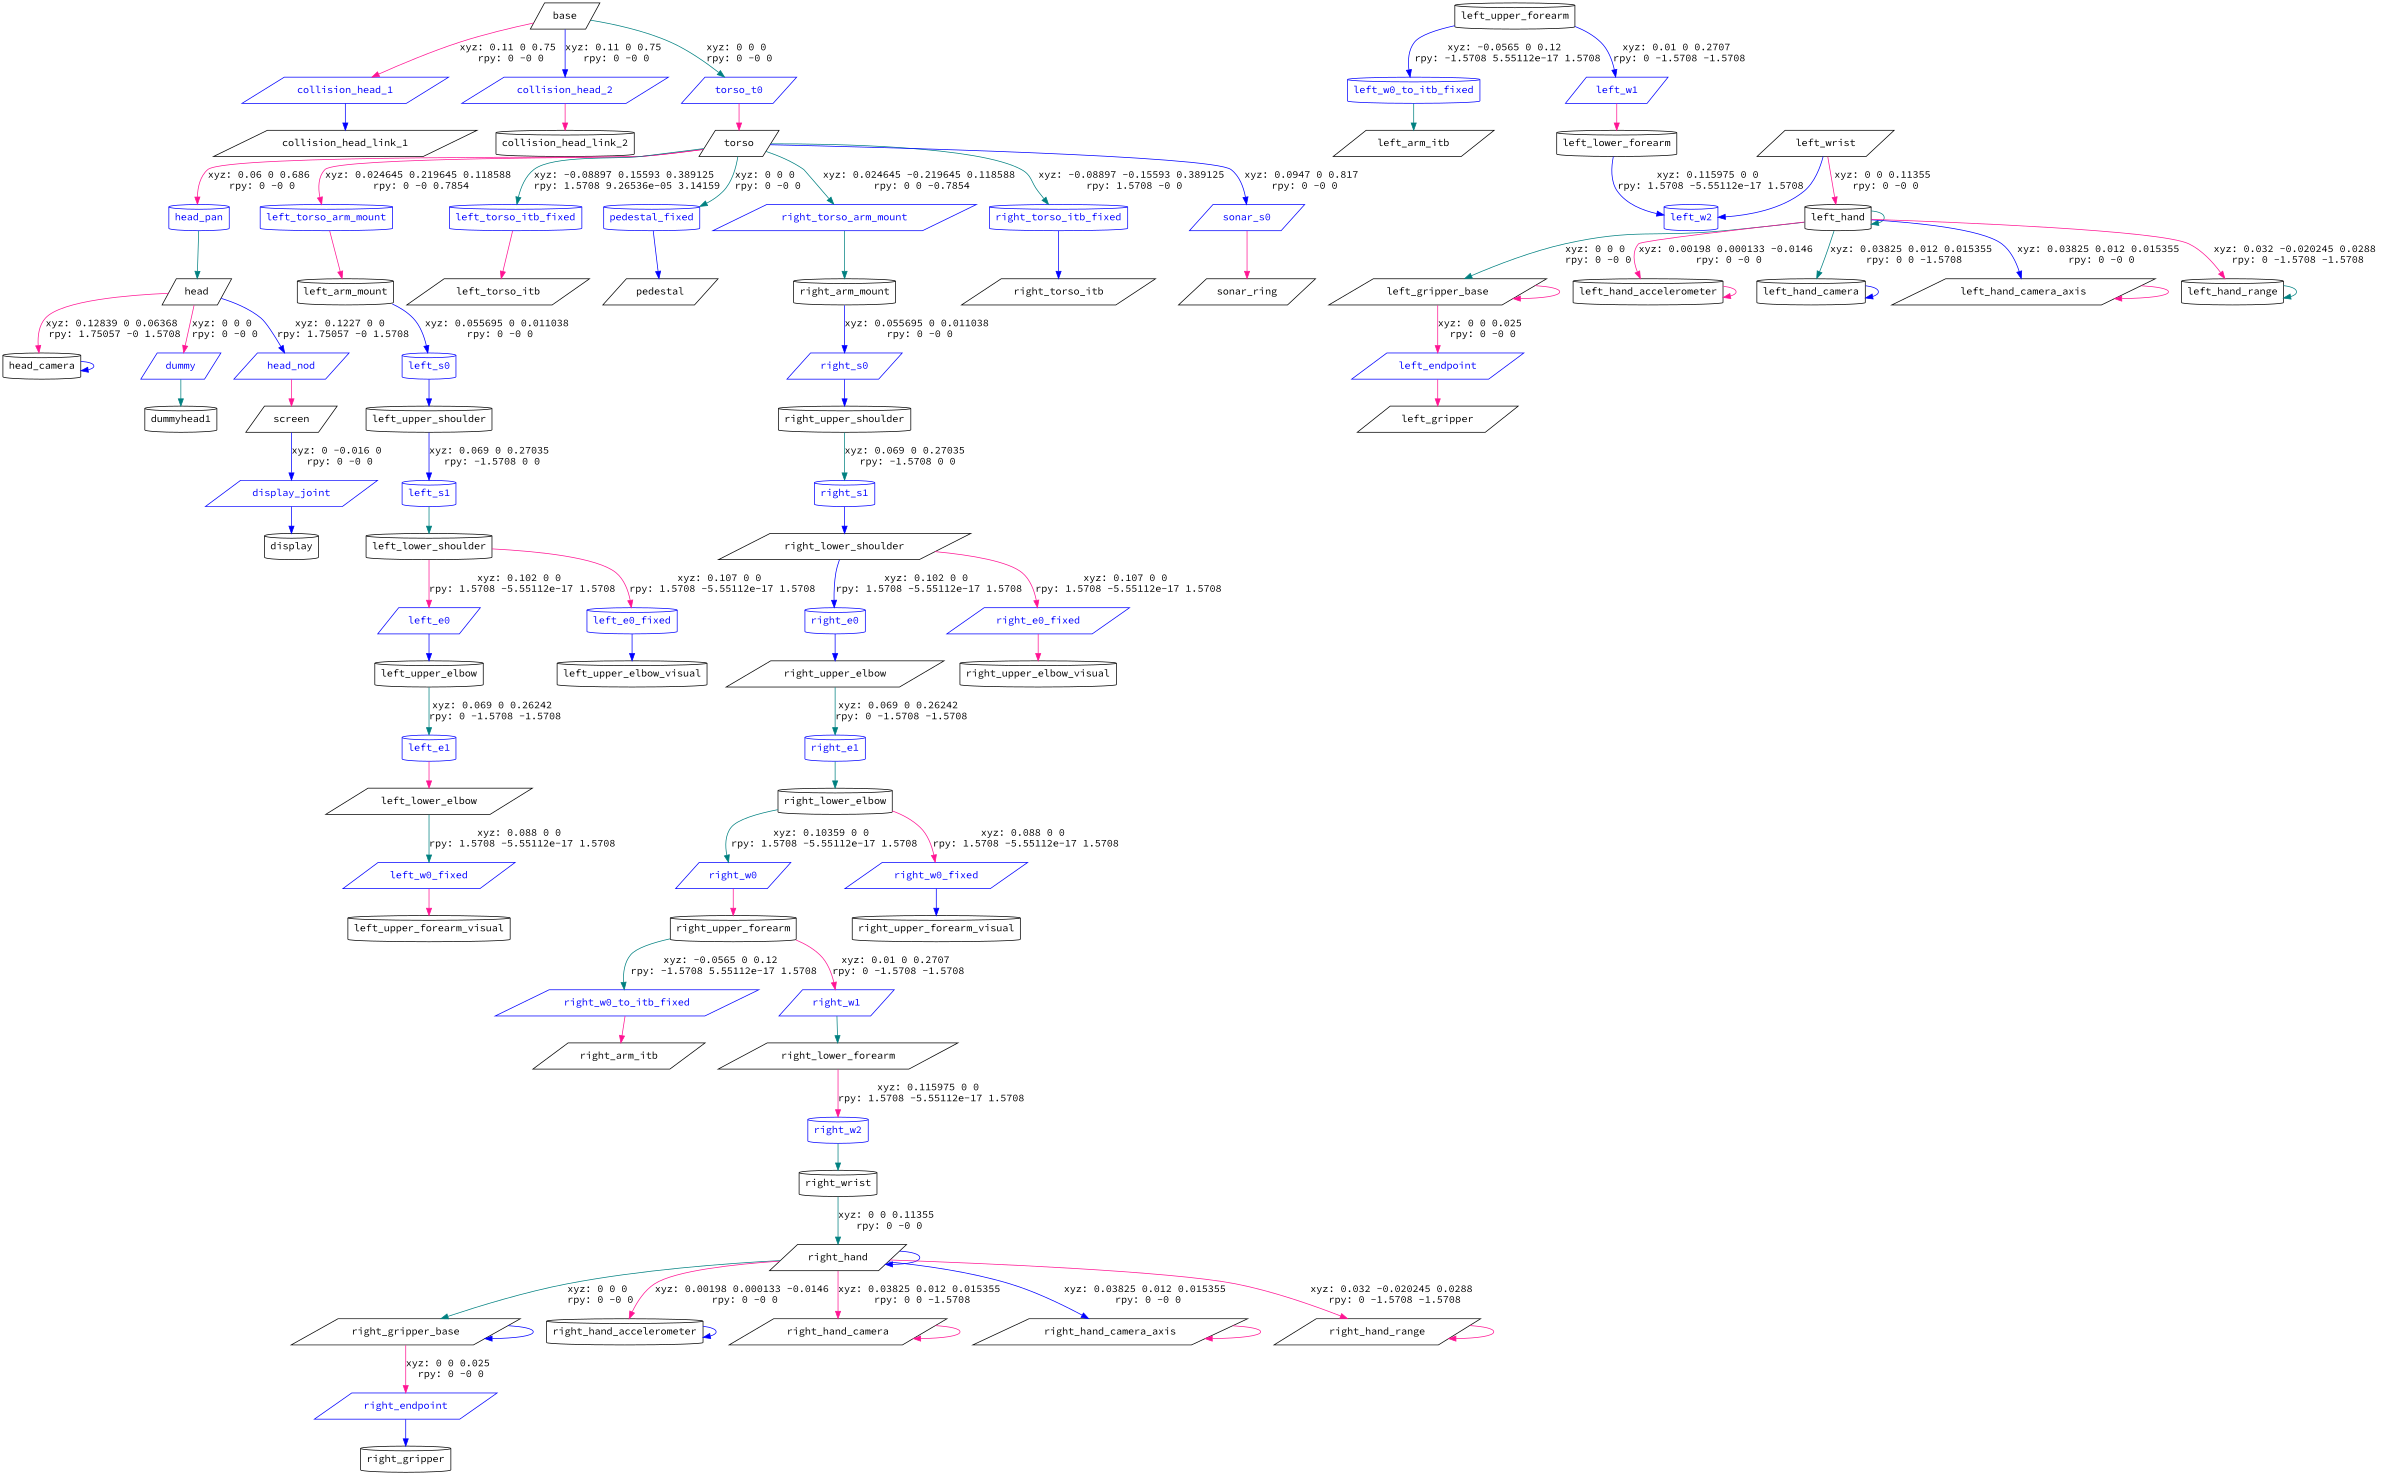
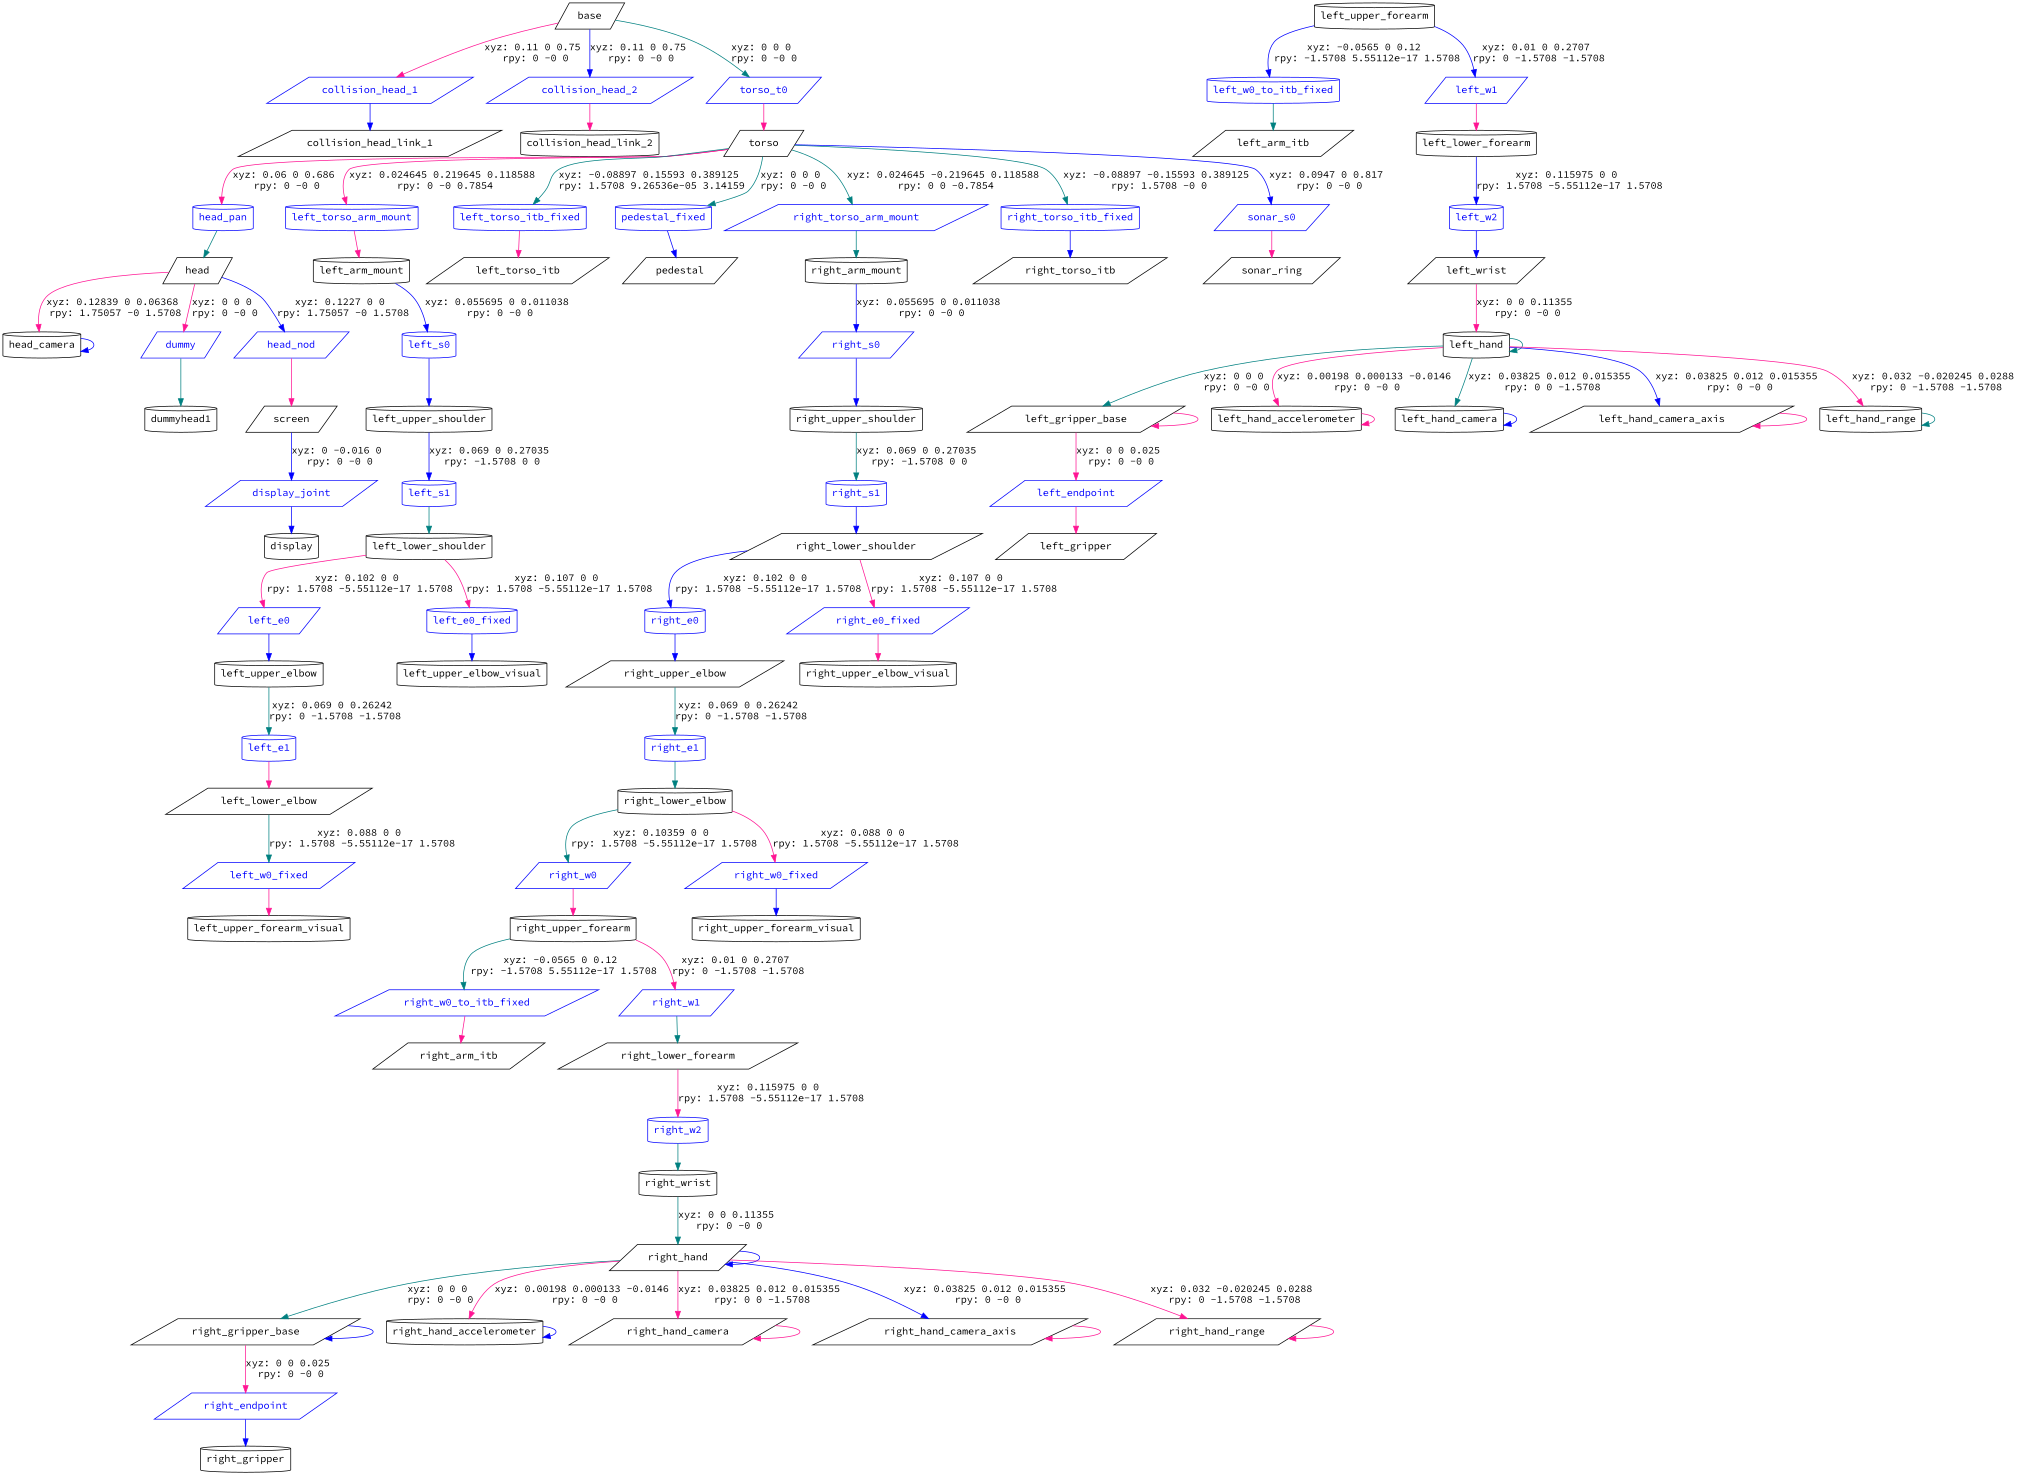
edge "left_wrist" -> "left_w2": reversed
